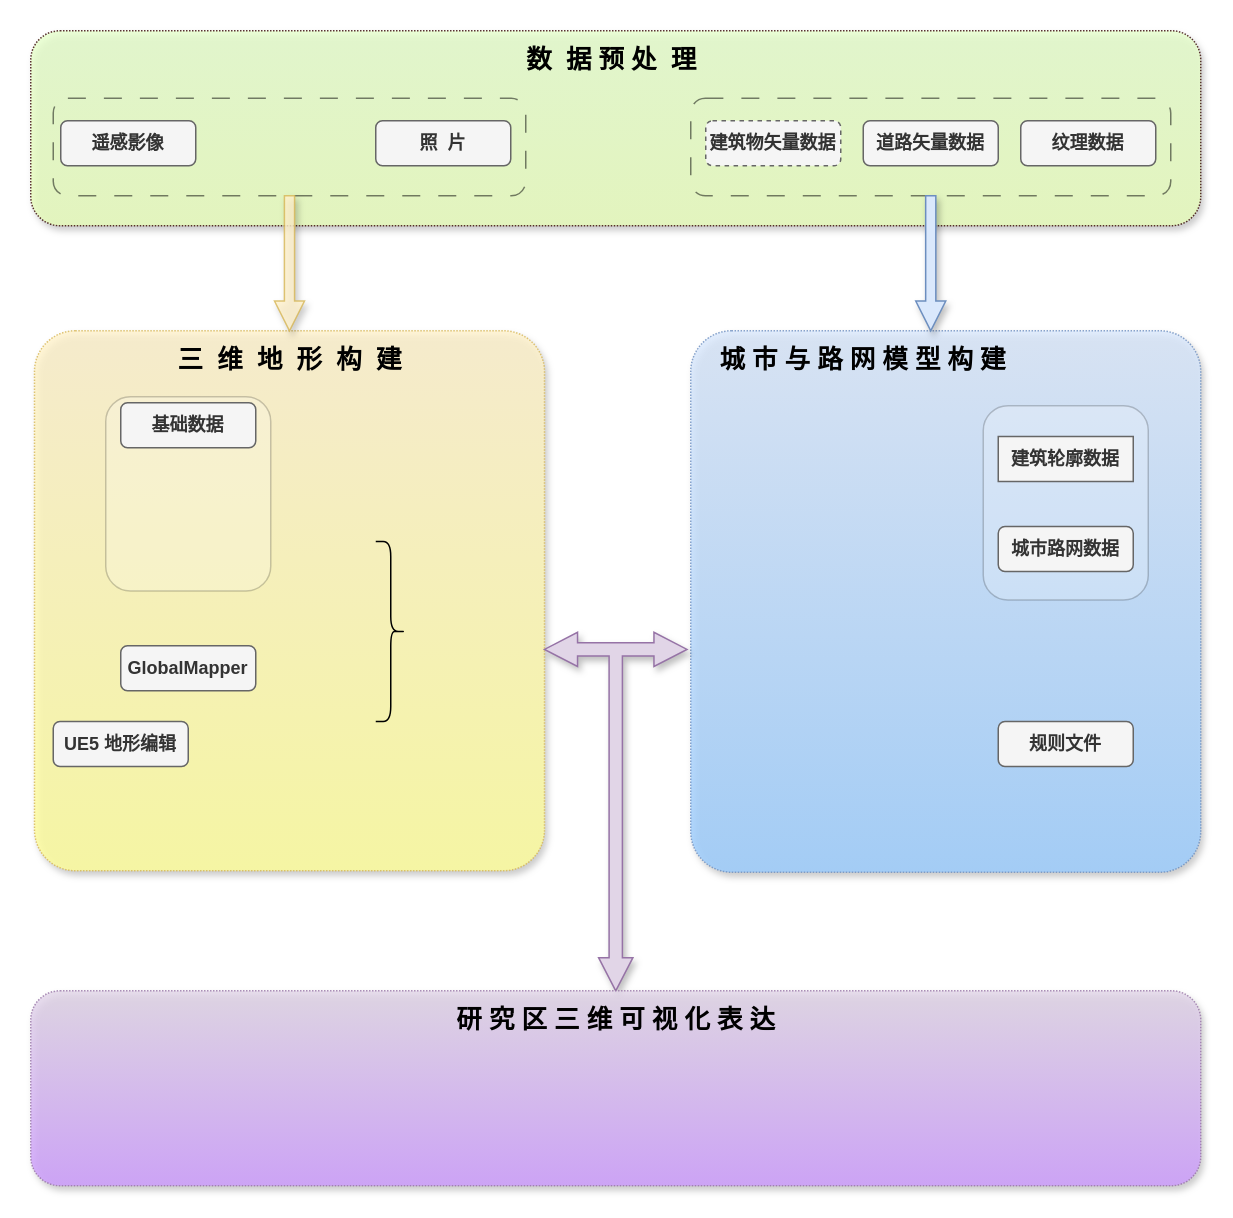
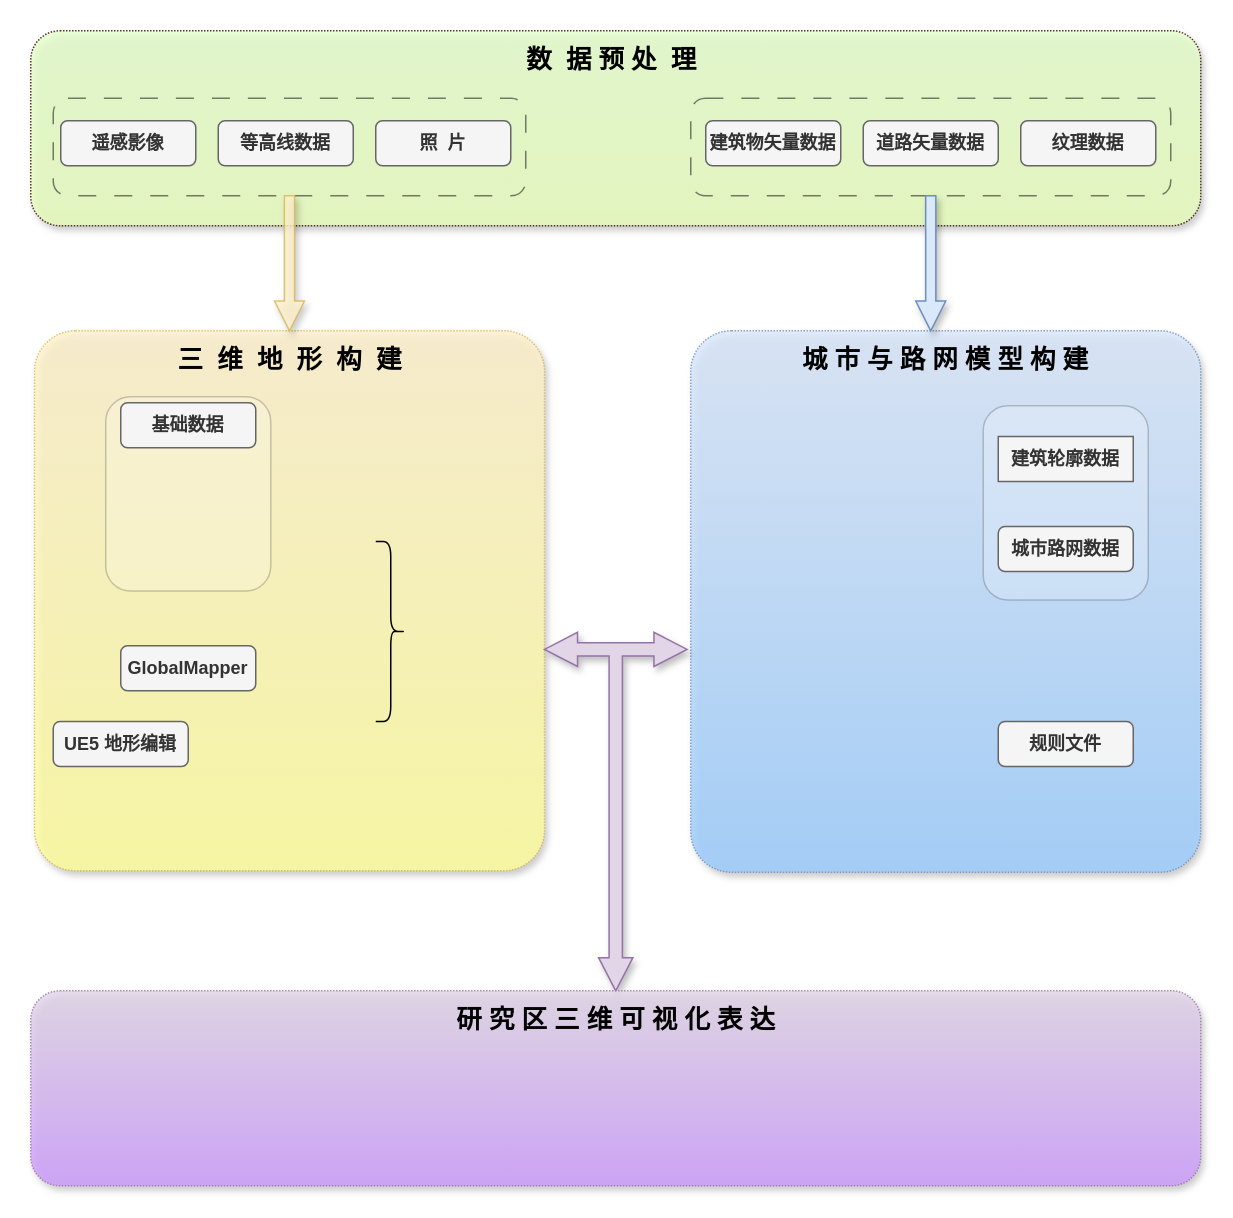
node "等高线数据": added
node "建筑物矢量数据": style dashed -> solid
node "城 市 与 路 网 模 型 构 建": moved (863, 361) -> (946, 361)
